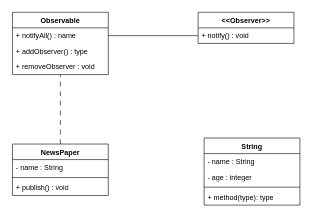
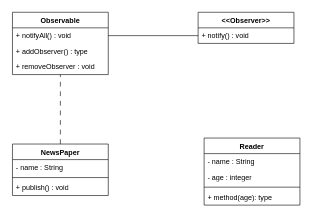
node "+ notifyAll() : name": label "+ notifyAll() : name" -> "+ notifyAll() : void"
node "String": label "String" -> "Reader"
node "+ method(type): type": label "+ method(type): type" -> "+ method(age): type"
